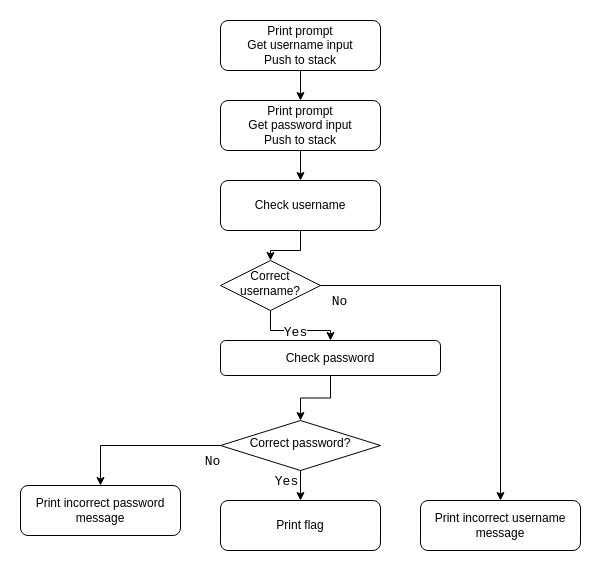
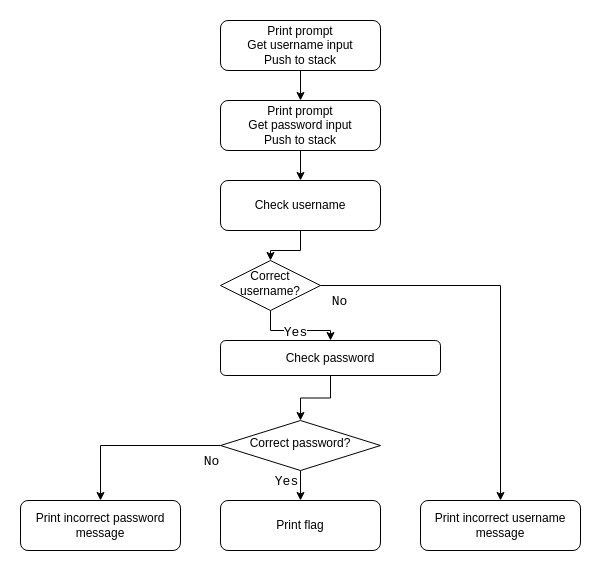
node "Print incorrect password message": moved (101, 511) -> (101, 526)
